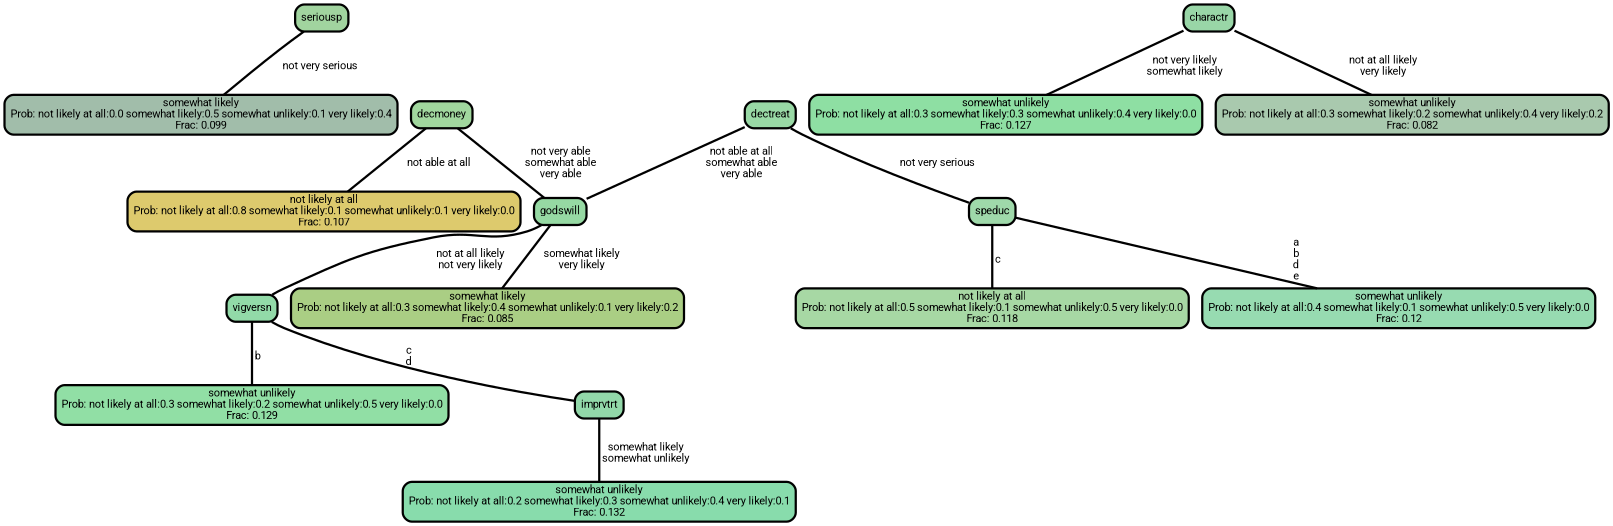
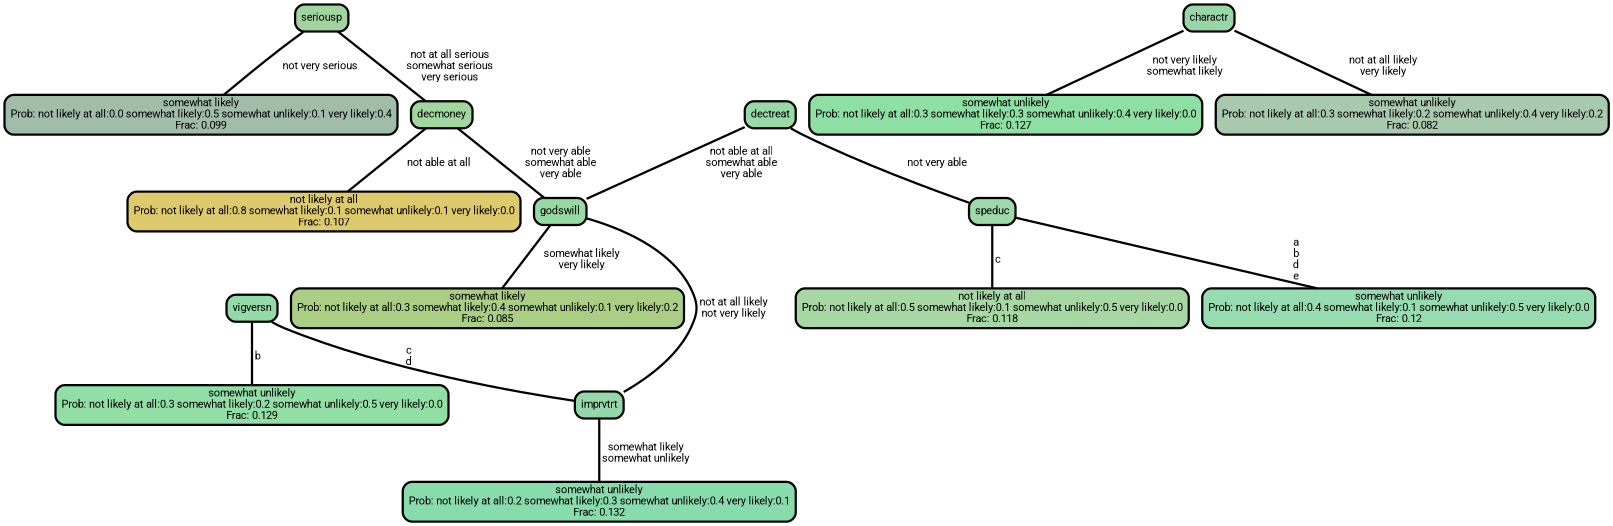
edge "seriousp" -- "decmoney": added, label "not at all serious somewhat serious very serious"
edge "dectreat" -- "speduc": label " not very serious" -> " not very able"
edge "godswill" -- "vigversn": now "godswill" -- "imprvtrt"
